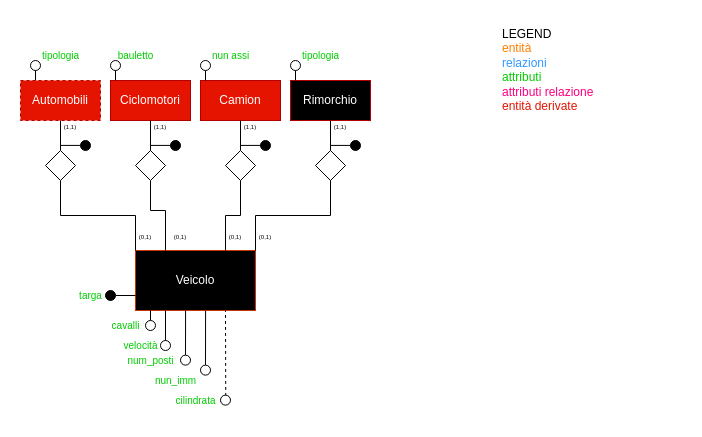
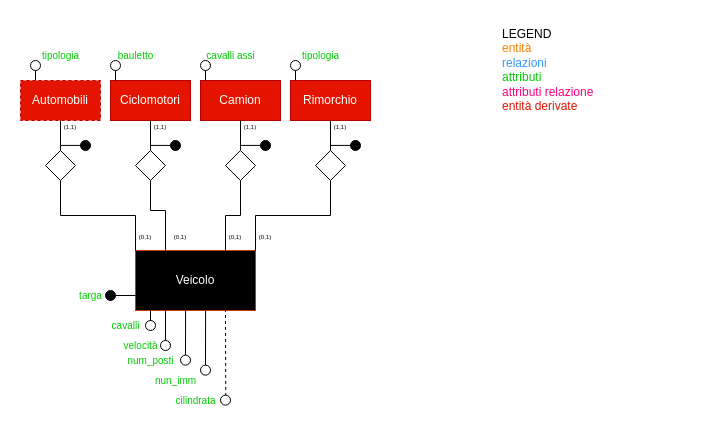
node "nun assi": label "nun assi" -> "cavalli assi"
node "Rimorchio": fillcolor #000000 -> #e51400
